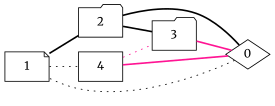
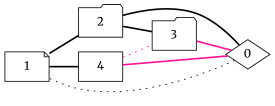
edge "1" -- "4": style dotted -> bold
